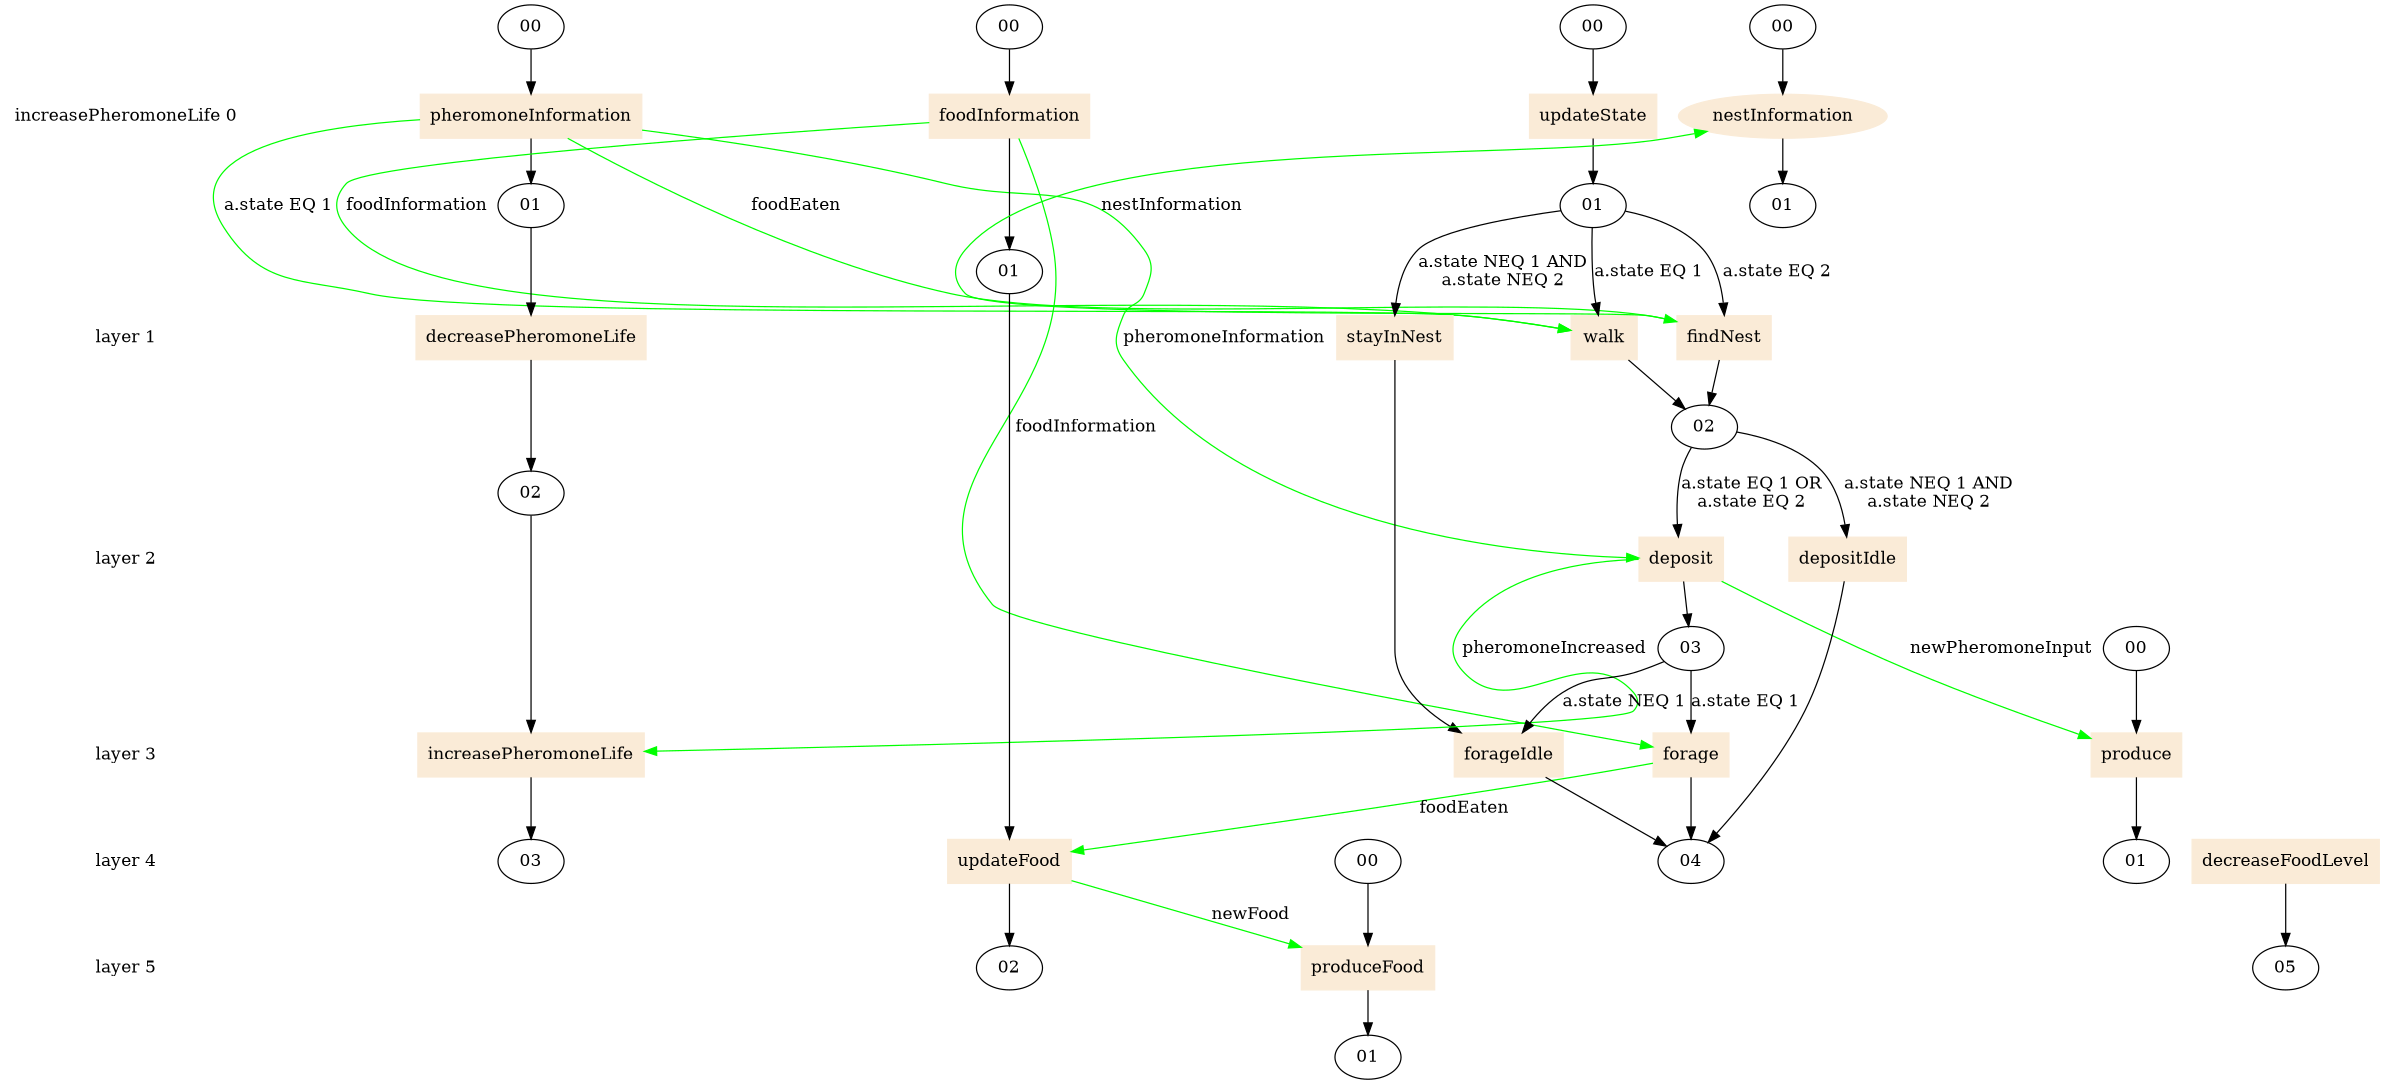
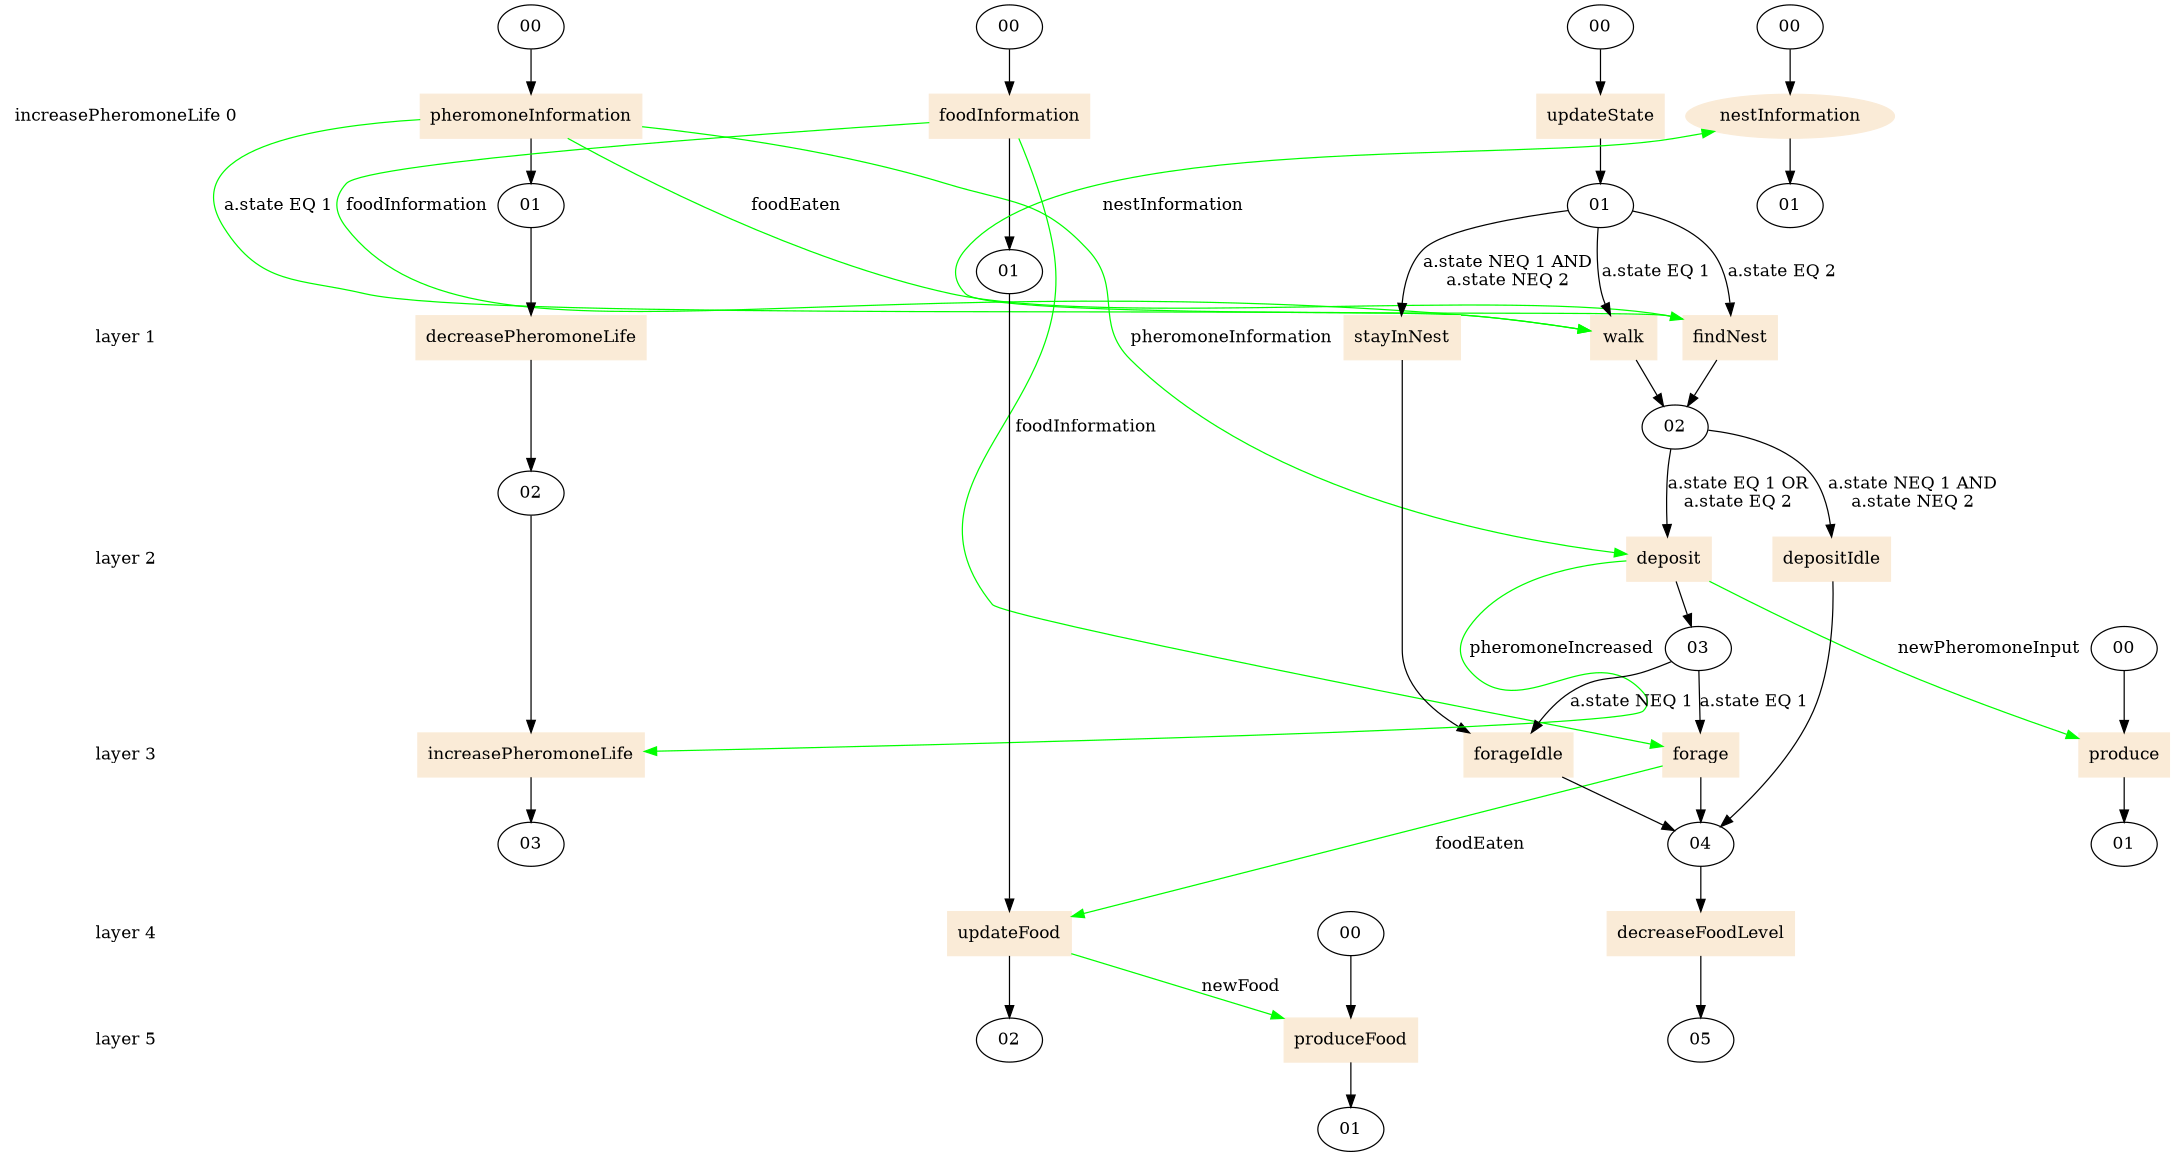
edge "04" -> "decreaseFoodLevel": added
